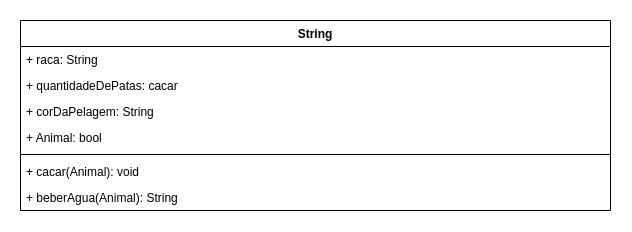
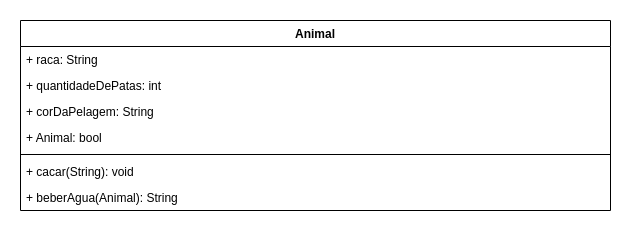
node "String": label "String" -> "Animal"
node "+ quantidadeDePatas: cacar": label "+ quantidadeDePatas: cacar" -> "+ quantidadeDePatas: int"
node "+ cacar(Animal): void": label "+ cacar(Animal): void" -> "+ cacar(String): void"
